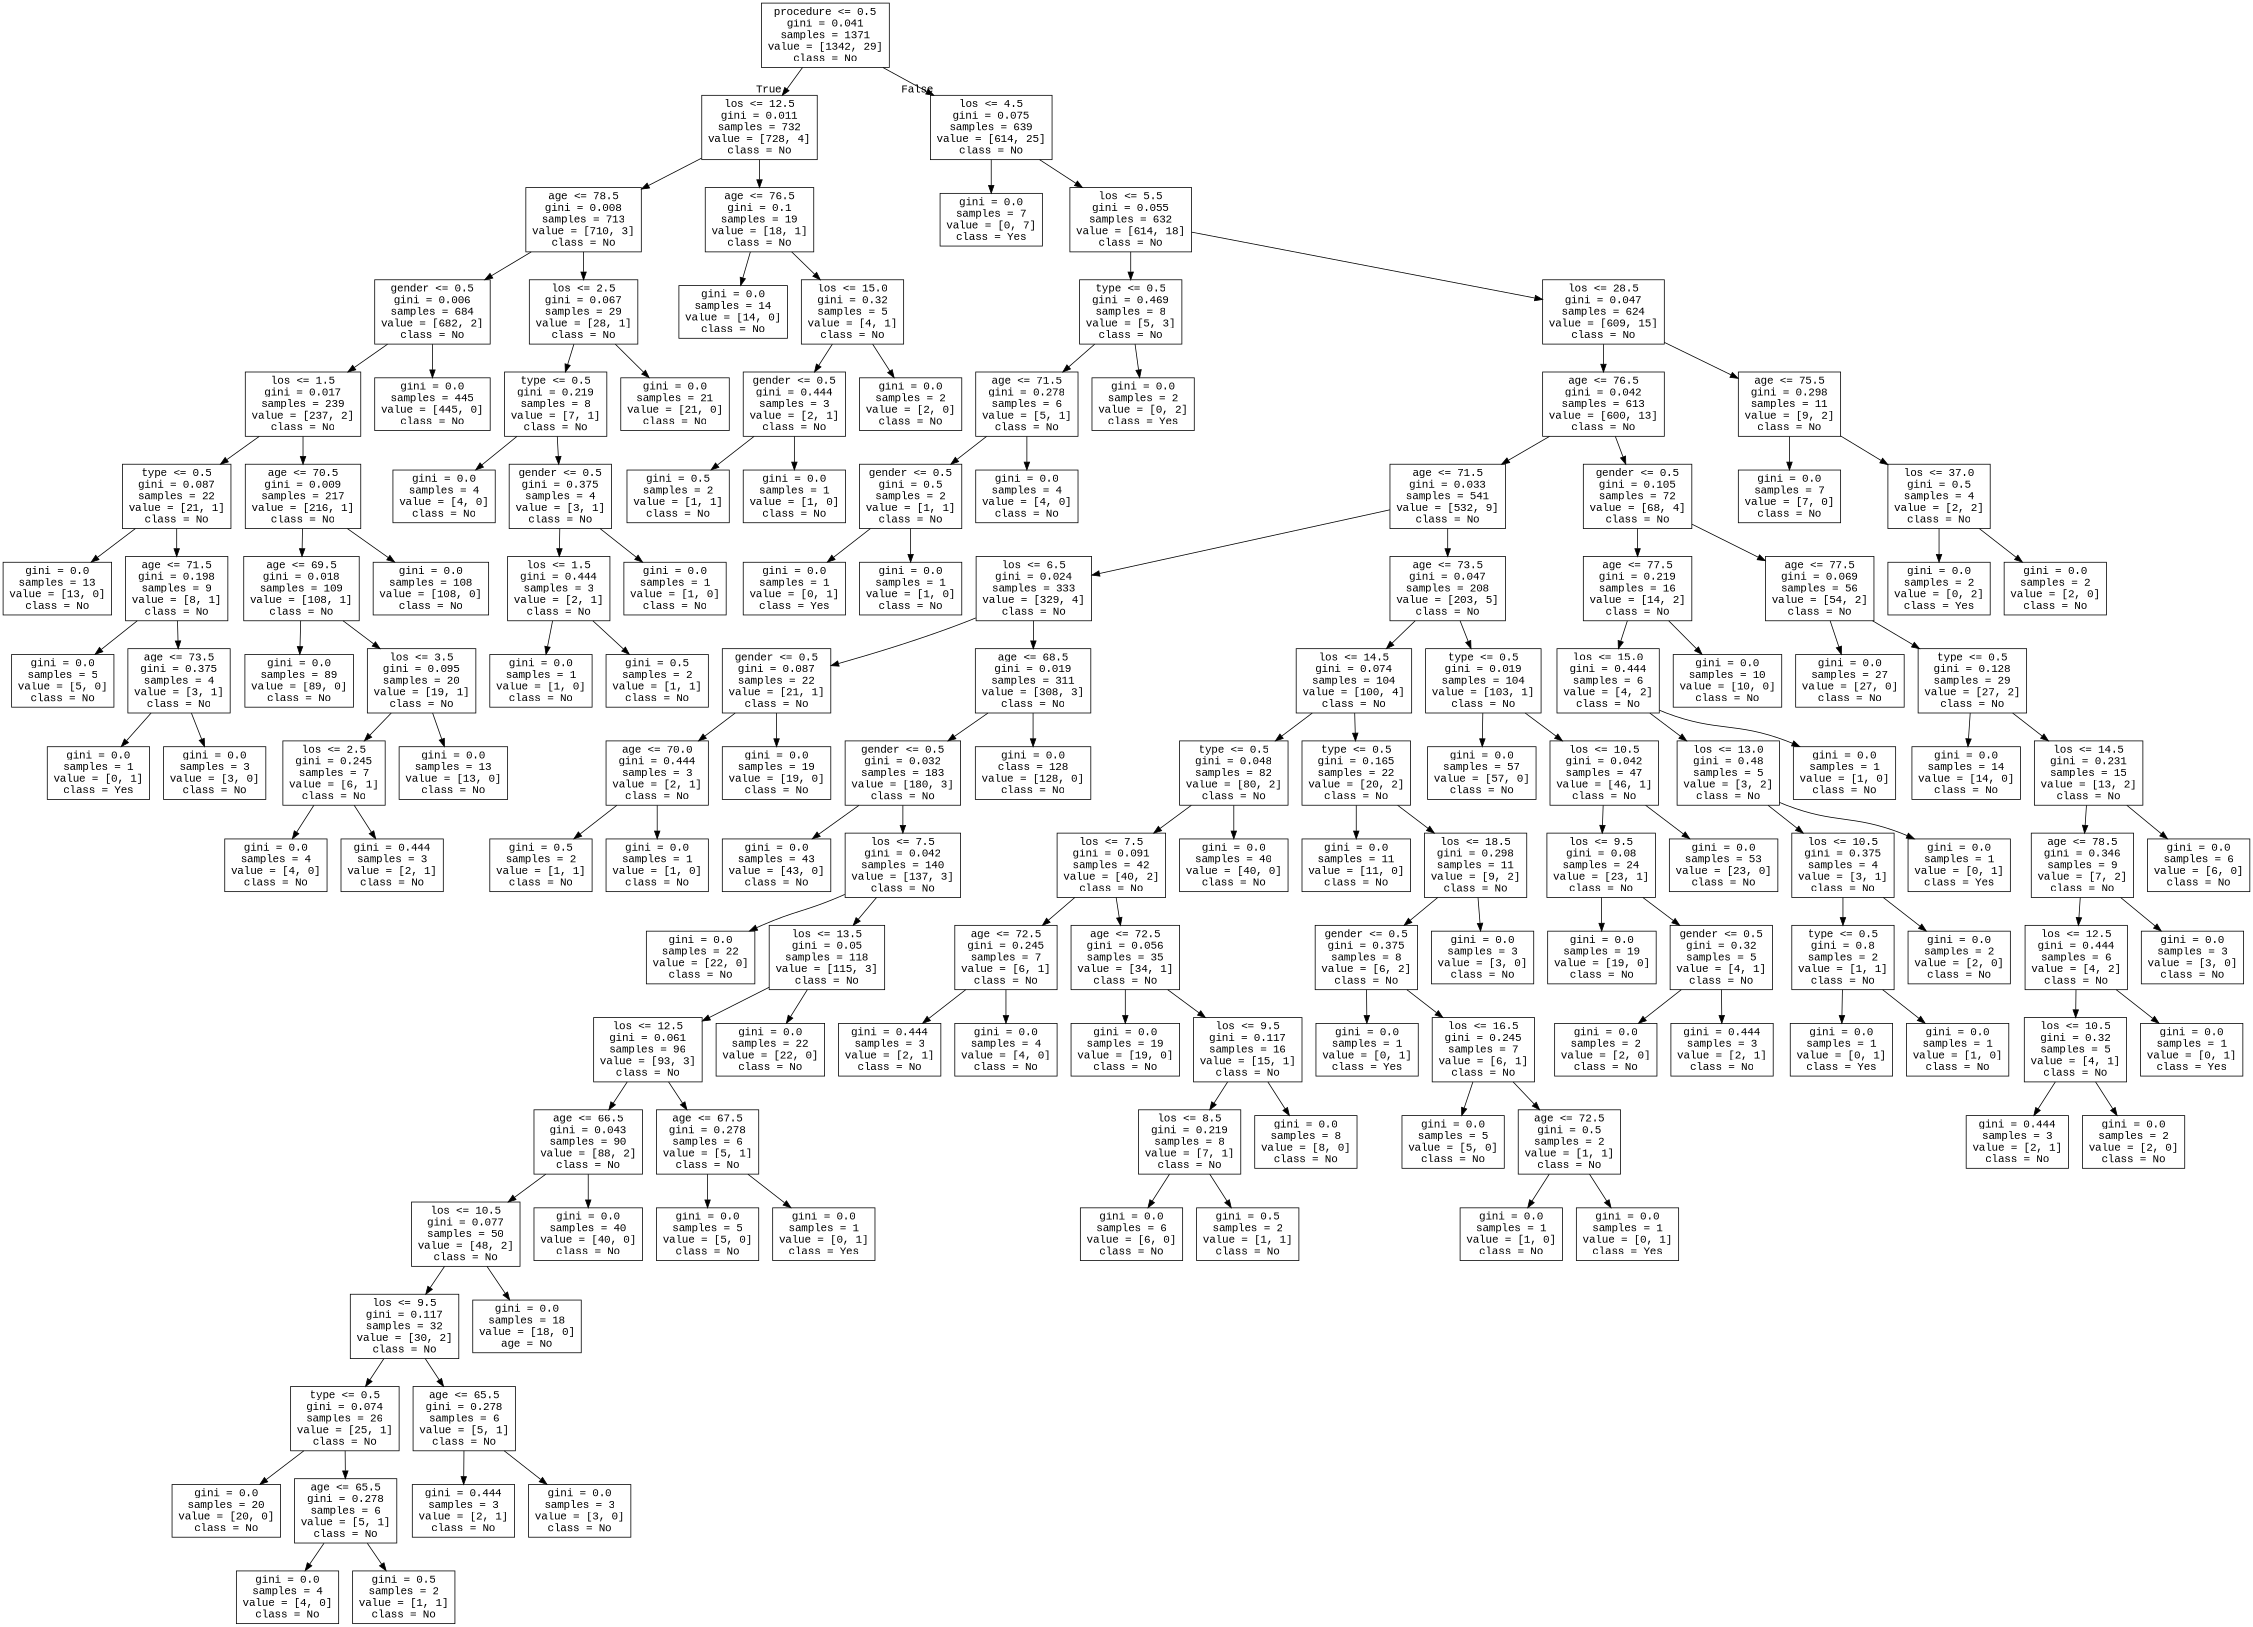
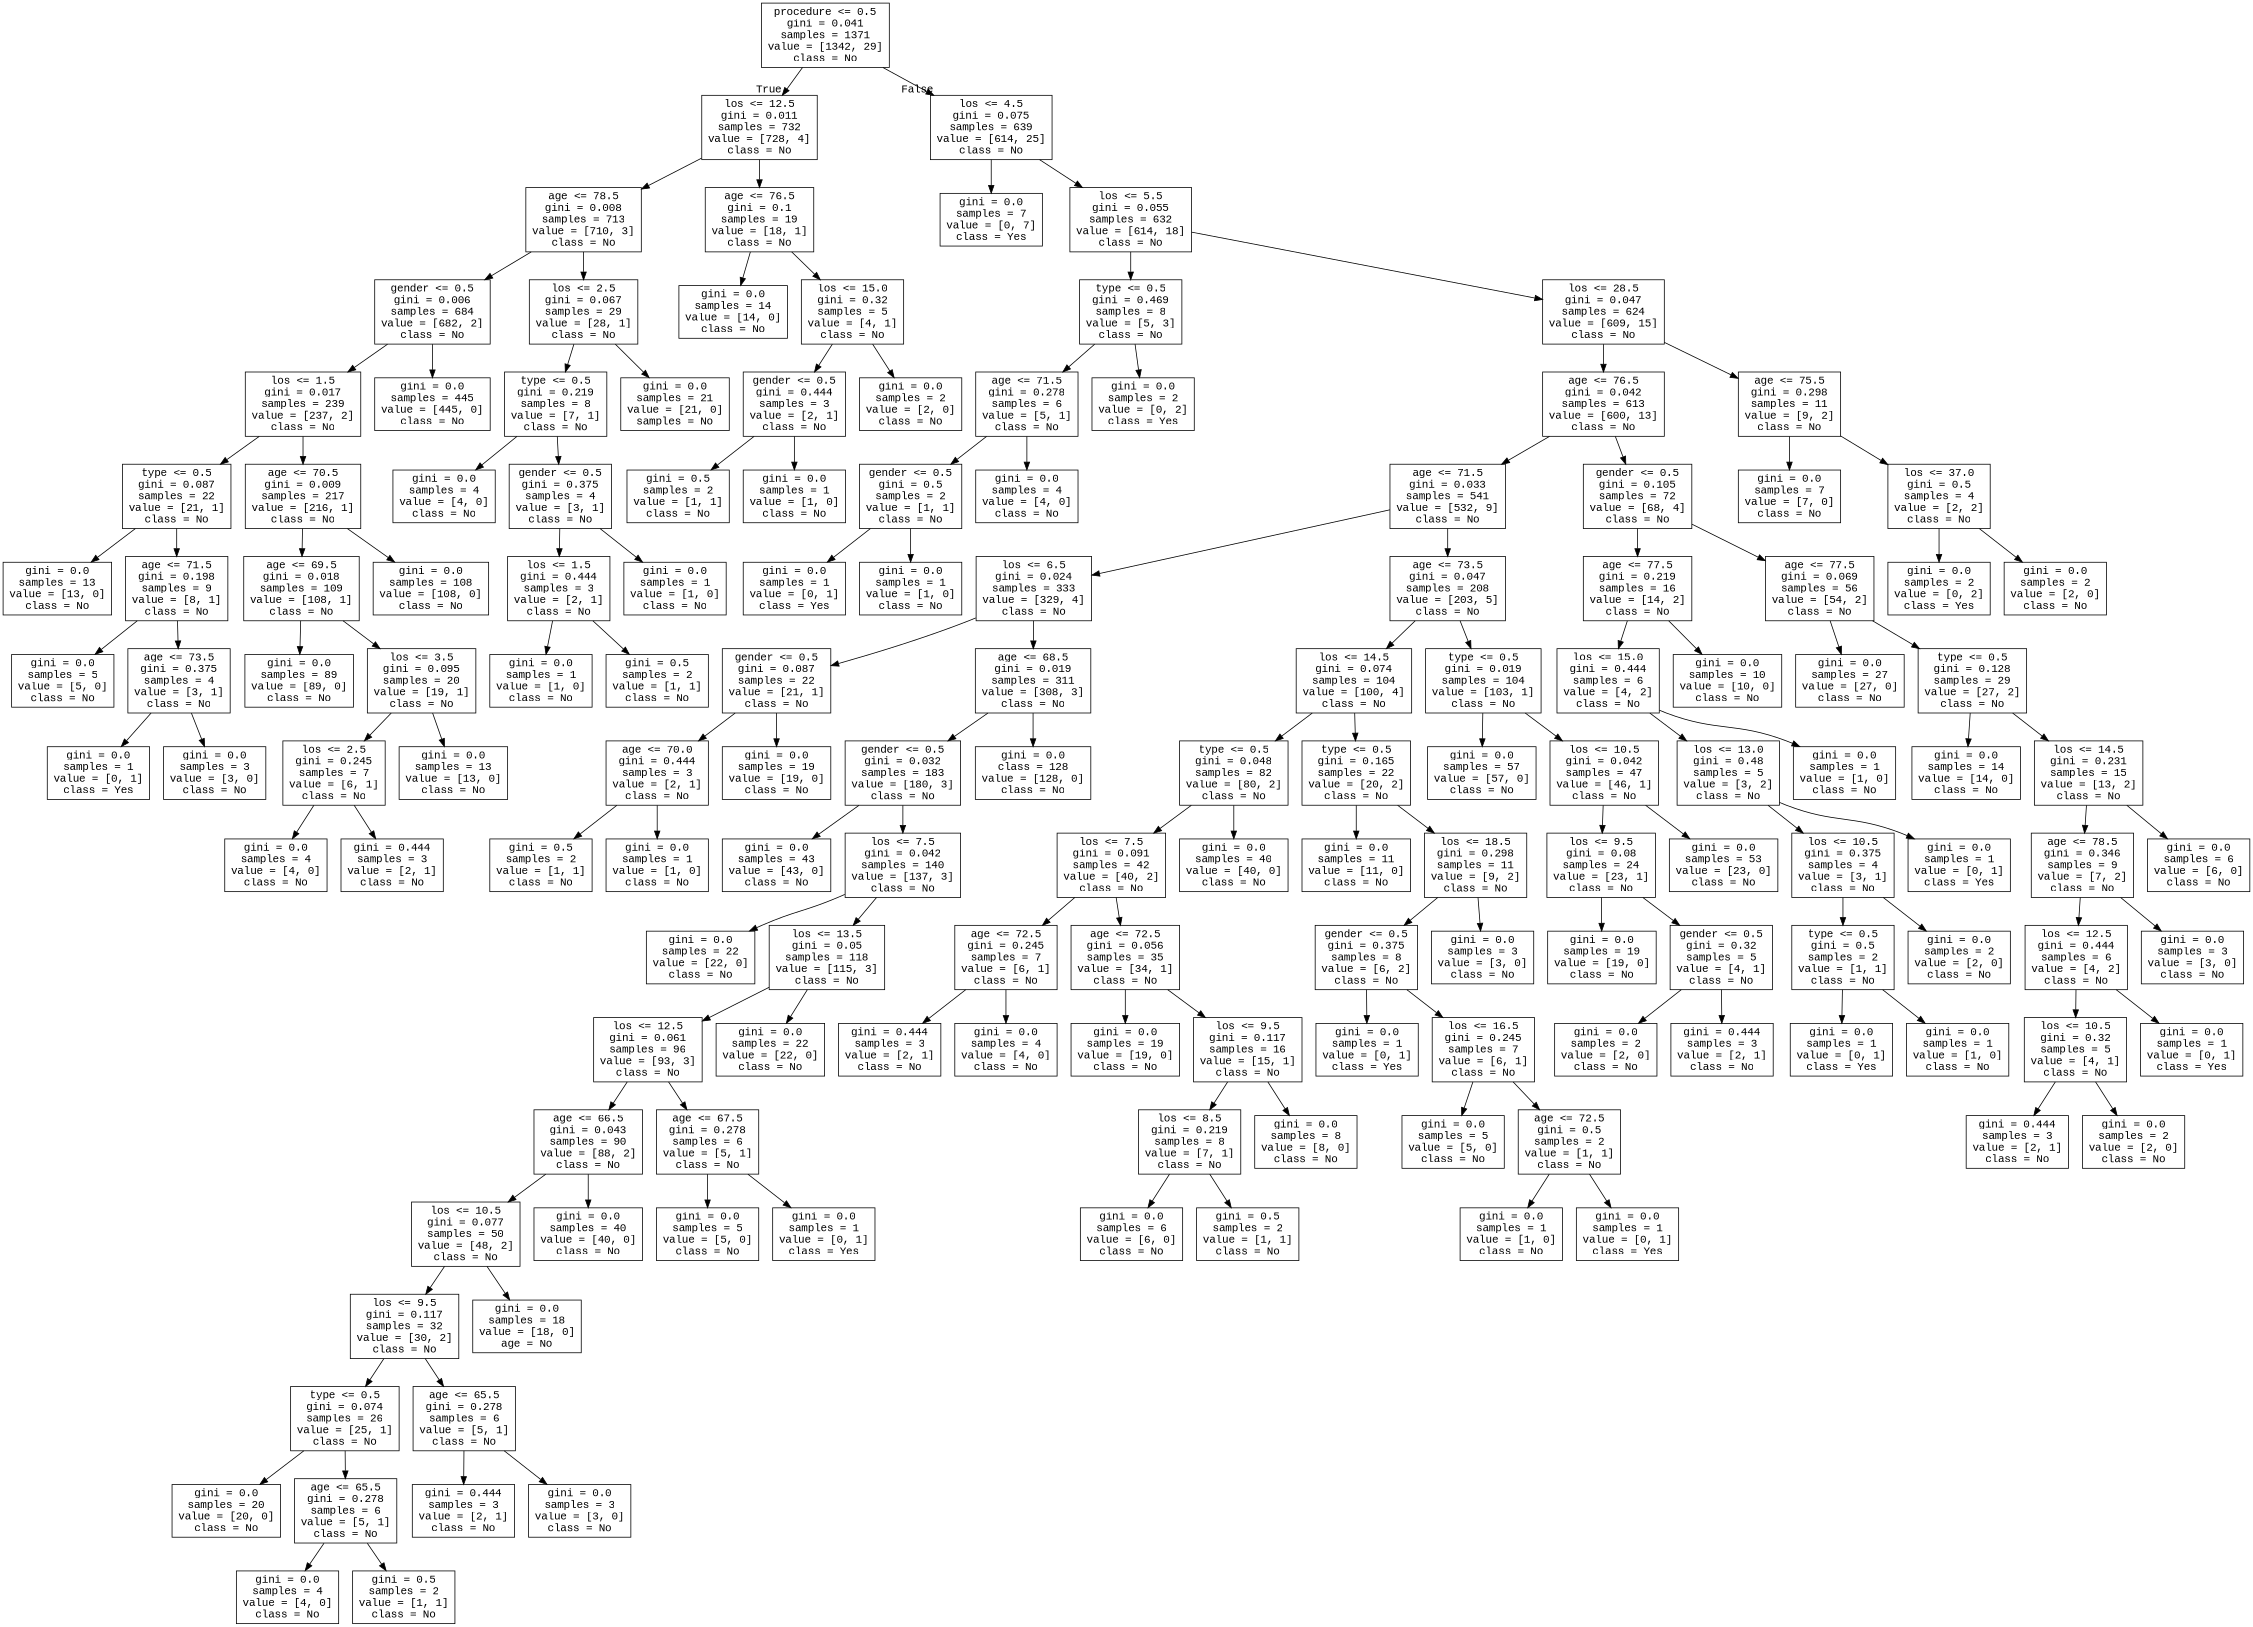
node "gini = 0.0 samples = 21 value = [21, 0] class = No": label "gini = 0.0 samples = 21 value = [21, 0] class = No" -> "gini = 0.0 samples = 21 value = [21, 0] samples = No"
node "type <= 0.5 gini = 0.8 samples = 2 value = [1, 1] class = No": label "type <= 0.5 gini = 0.8 samples = 2 value = [1, 1] class = No" -> "type <= 0.5 gini = 0.5 samples = 2 value = [1, 1] class = No"
